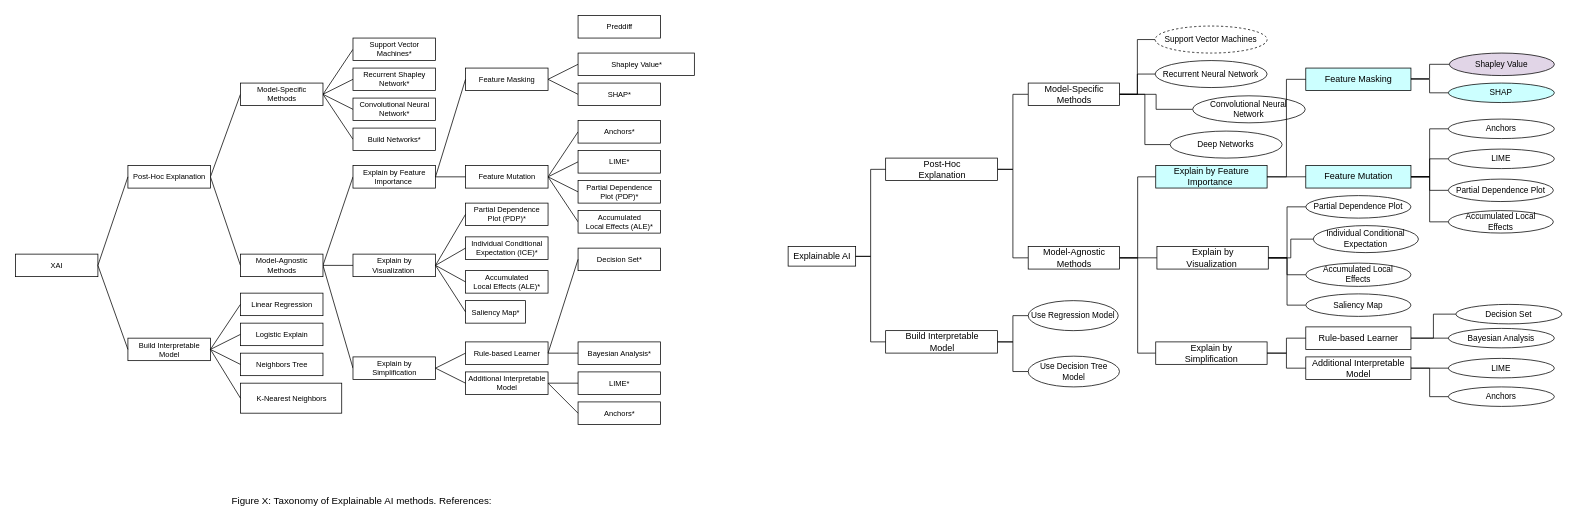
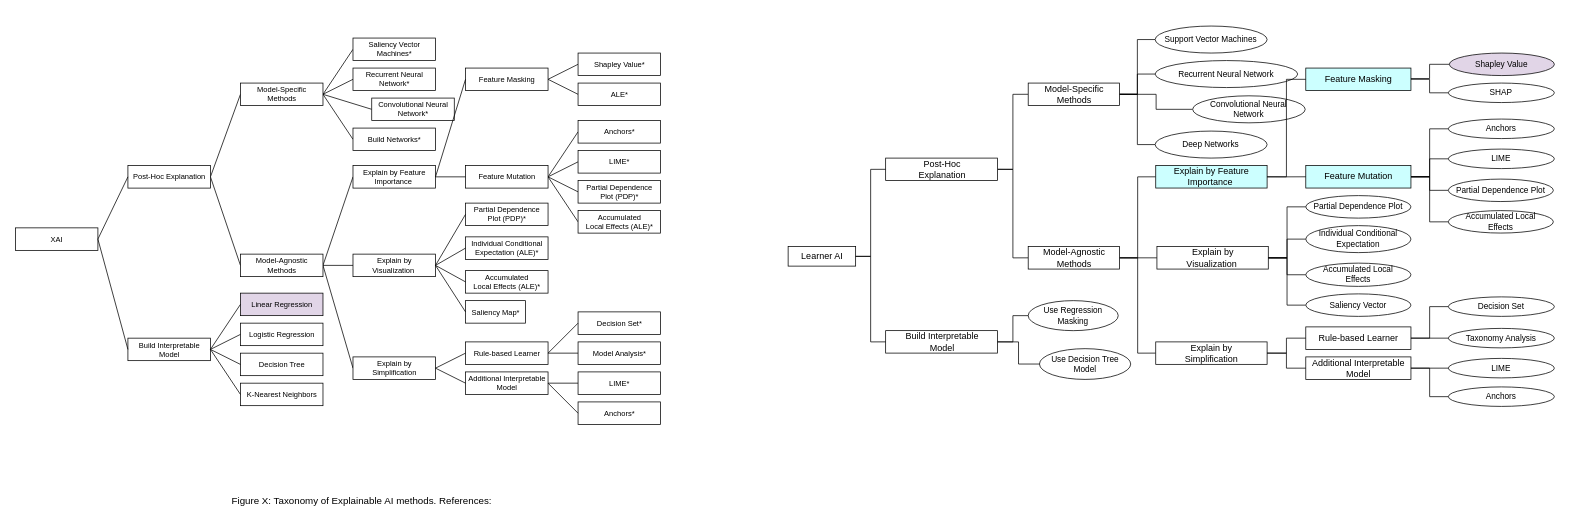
node "Preddiff": removed
node "Support Vector Machines": style dashed -> solid
node "Support Vector Machines*": label "Support Vector Machines*" -> "Saliency Vector Machines*"
node "Shapley Value*": size 116x23 -> 83x23
node "Recurrent Neural Network": size 112x27 -> 143x27
node "Recurrent Shapley Network*": label "Recurrent Shapley Network*" -> "Recurrent Neural Network*"
node "SHAP": fillcolor #ccffff -> #ffffff
node "SHAP*": label "SHAP*" -> "ALE*"
node "Convolutional Neural Network*": moved (394, 109) -> (413, 109)
node "Deep Networks": moved (1226, 144) -> (1211, 144)
node "Individual Conditional Expectation": moved (1365, 239) -> (1358, 239)
node "Individual Conditional Expectation (ICE)*": label "Individual Conditional Expectation (ICE)*" -> "Individual Conditional Expectation (ALE)*"
node "Explainable AI": label "Explainable AI" -> "Learner AI"
node "Decision Set*": moved (619, 259) -> (619, 323)
node "XAI": moved (57, 265) -> (57, 239)
node "Linear Regression": fillcolor #ffffff -> #e1d5e7
node "Saliency Map": label "Saliency Map" -> "Saliency Vector"
node "Decision Set": moved (1508, 314) -> (1501, 306)
node "Use Regression Model": label "Use Regression Model" -> "Use Regression Masking"
node "Logistic Explain": label "Logistic Explain" -> "Logistic Regression"
node "Bayesian Analysis": label "Bayesian Analysis" -> "Taxonomy Analysis"
node "Bayesian Analysis*": label "Bayesian Analysis*" -> "Model Analysis*"
node "Neighbors Tree": label "Neighbors Tree" -> "Decision Tree"
node "Use Decision Tree Model": moved (1073, 371) -> (1085, 364)
node "K-Nearest Neighbors": size 101x30 -> 83x23
